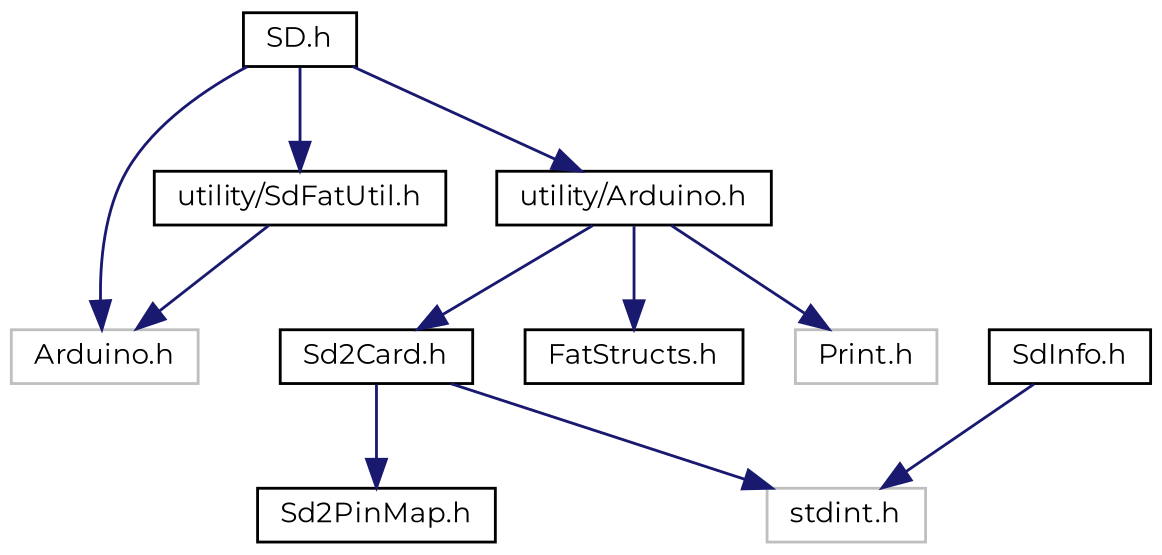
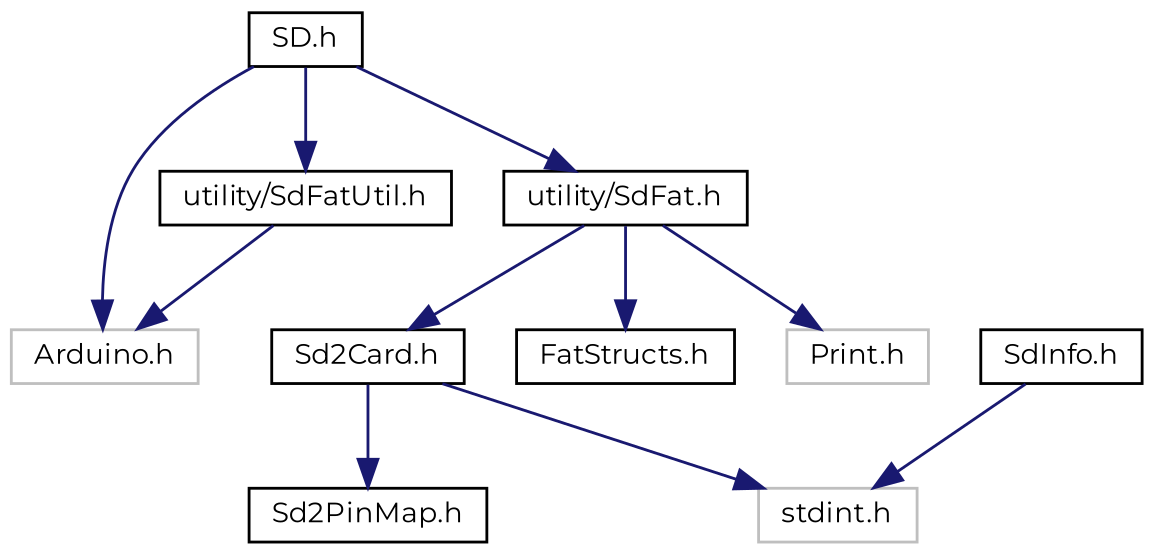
node "utility/Arduino.h": label "utility/Arduino.h" -> "utility/SdFat.h"
